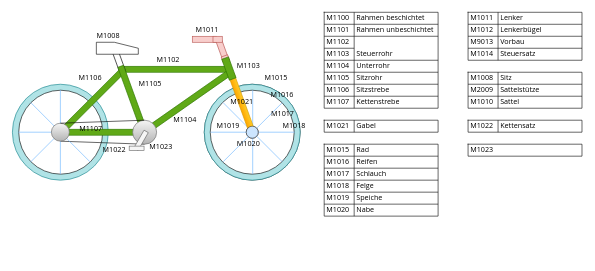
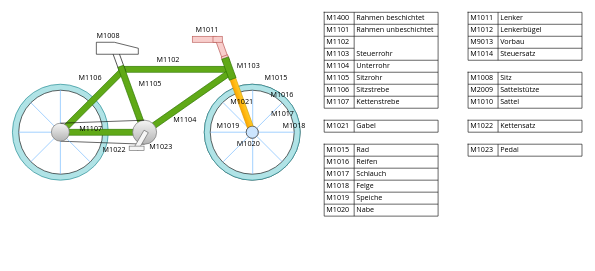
node "M1100": label "M1100" -> "M1400"
node "Pedal": added
